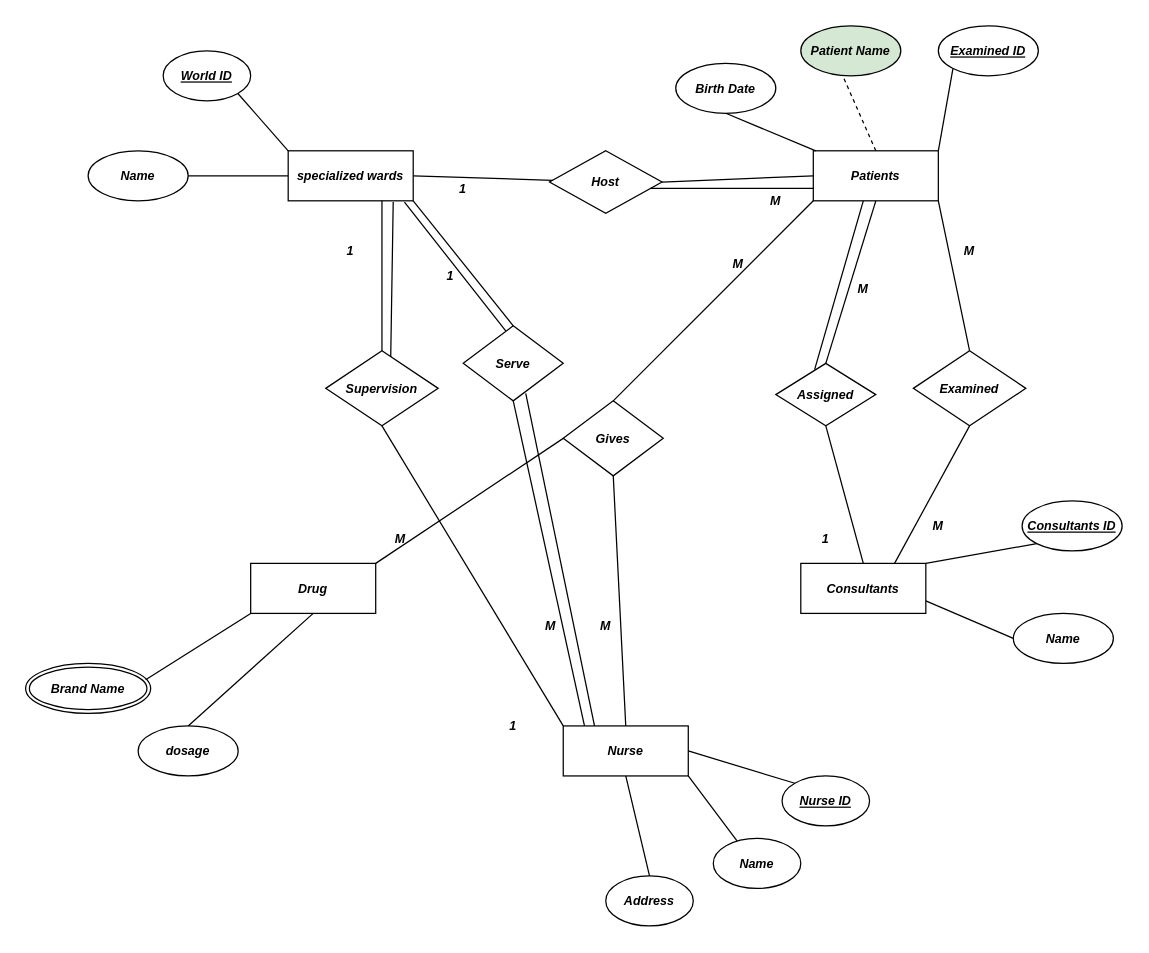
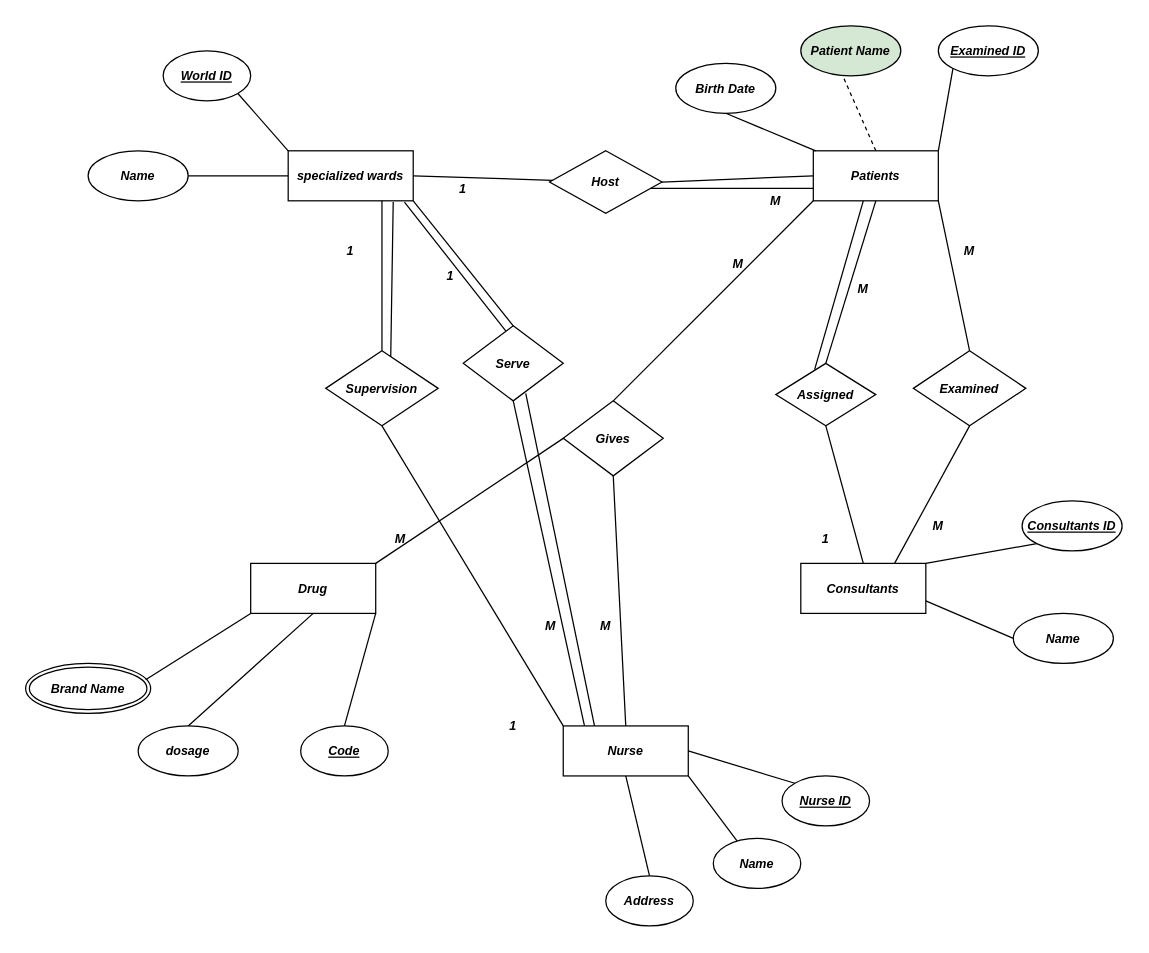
edge "Drug" -- "Code": added
node "Code": added
